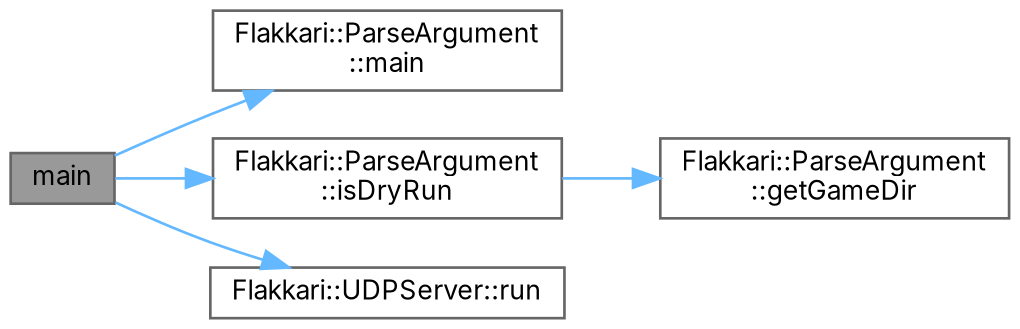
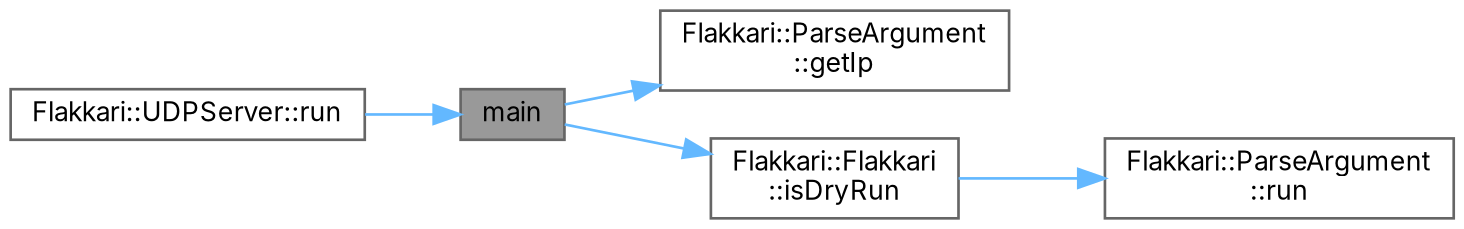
node "Flakkari::ParseArgument ::main": label "Flakkari::ParseArgument ::main" -> "Flakkari::ParseArgument ::getIp"
node "Flakkari::ParseArgument ::isDryRun": label "Flakkari::ParseArgument ::isDryRun" -> "Flakkari::Flakkari ::isDryRun"
node "Flakkari::ParseArgument ::getGameDir": label "Flakkari::ParseArgument ::getGameDir" -> "Flakkari::ParseArgument ::run"
edge "main" -> "Flakkari::UDPServer::run": reversed
